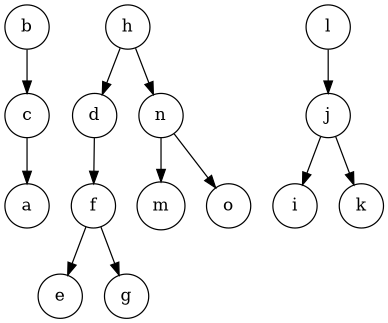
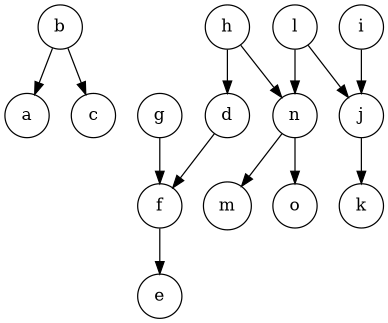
edge "l" -> "n": added
edge "c" -> "a": now "b" -> "a"
edge "j" -> "i": reversed
edge "f" -> "g": reversed
